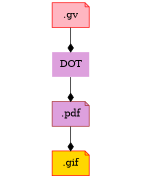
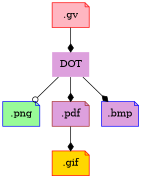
node ".png": added
node ".bmp": added
